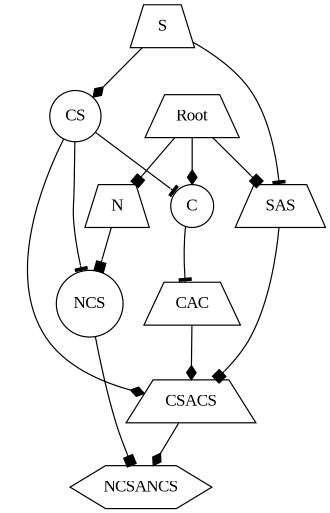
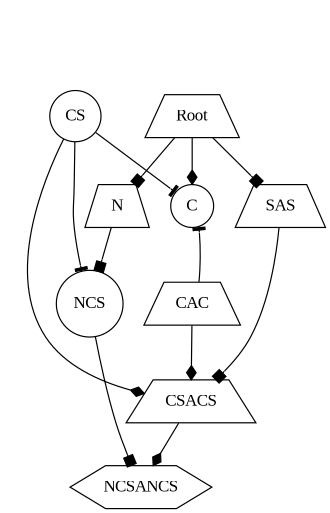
node "S": removed
edge "C" -> "CAC": reversed
